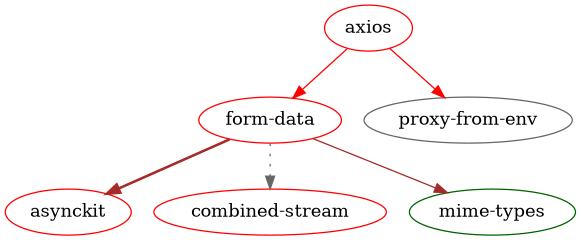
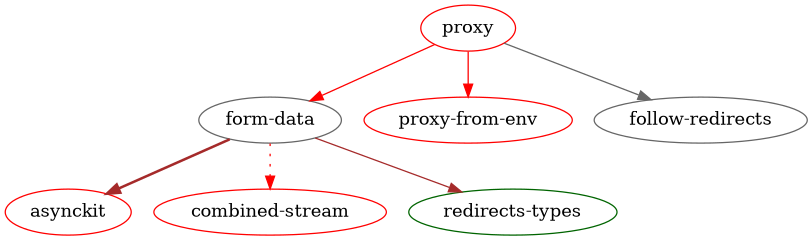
node "axios": label "axios" -> "proxy"
node "form-data": color red -> gray40
node "proxy-from-env": color gray40 -> red
node "follow-redirects": added
edge "form-data" -> "combined-stream": color gray40 -> red
node "mime-types": label "mime-types" -> "redirects-types"
